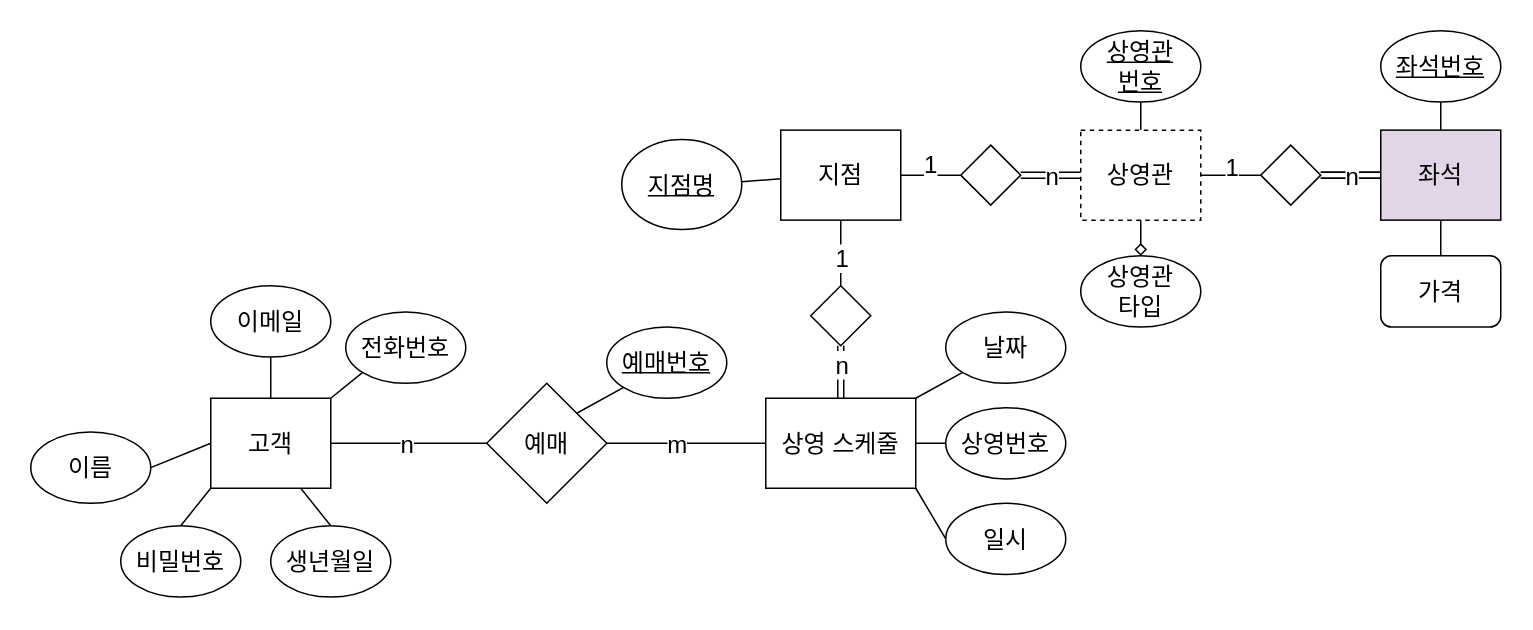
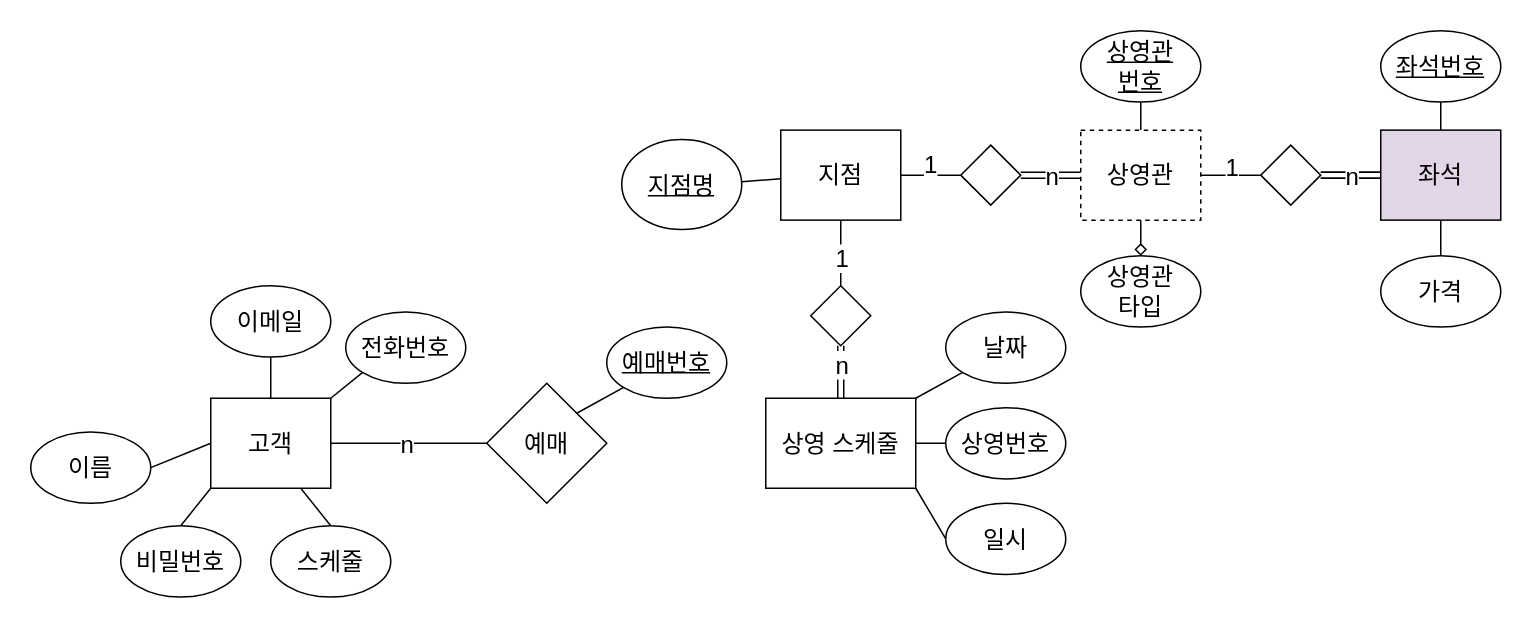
node "가격": shape rounded rectangle -> ellipse
edge "예매" -- "상영 스케줄": removed, label "m"
node "생년월일": label "생년월일" -> "스케줄"
